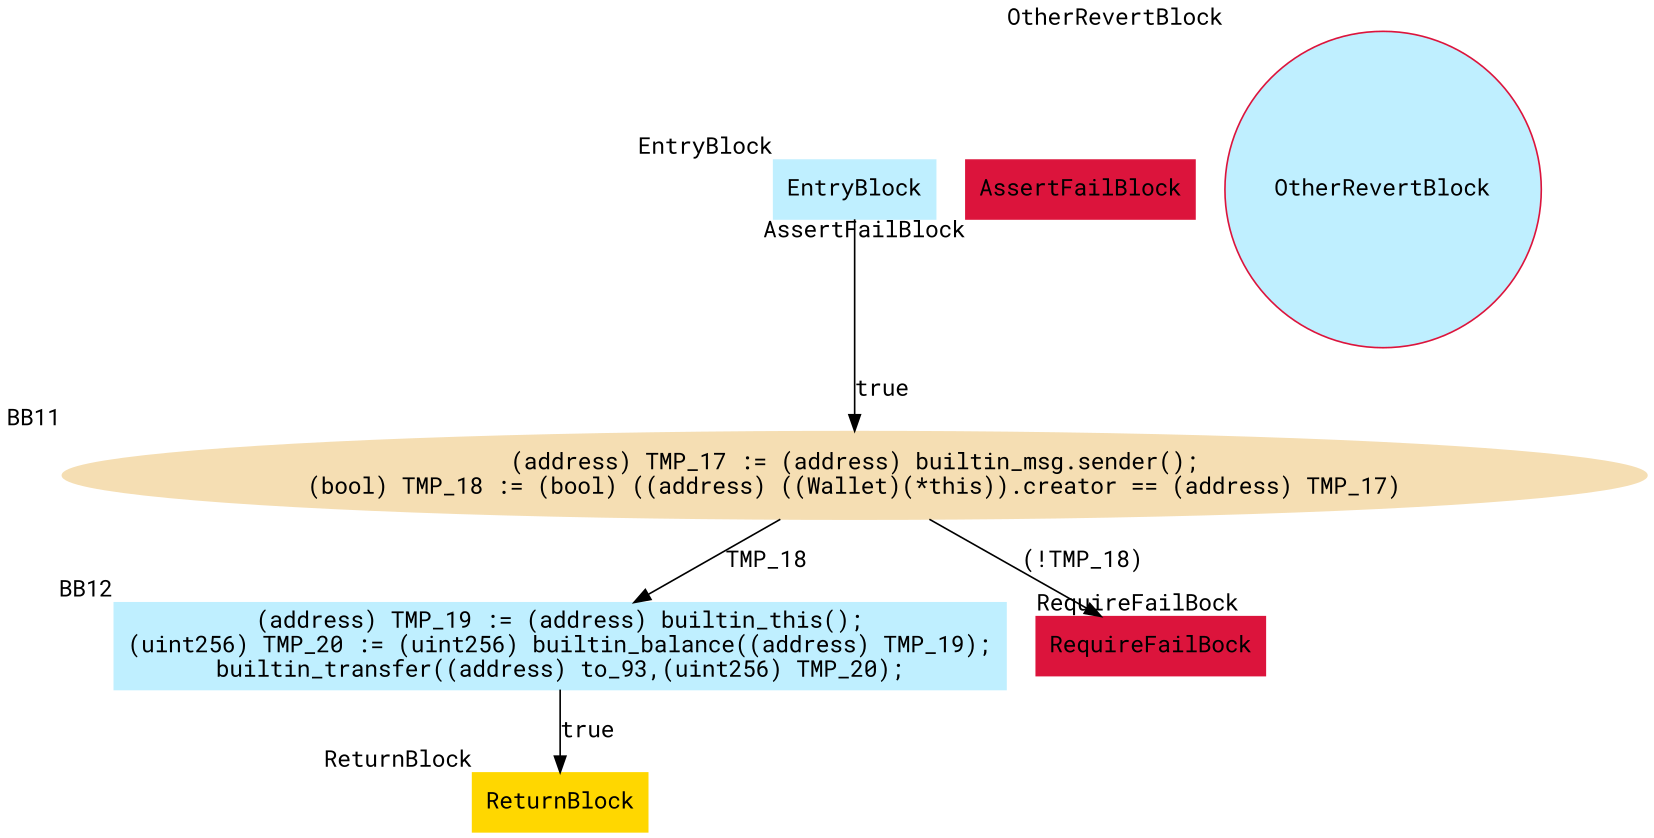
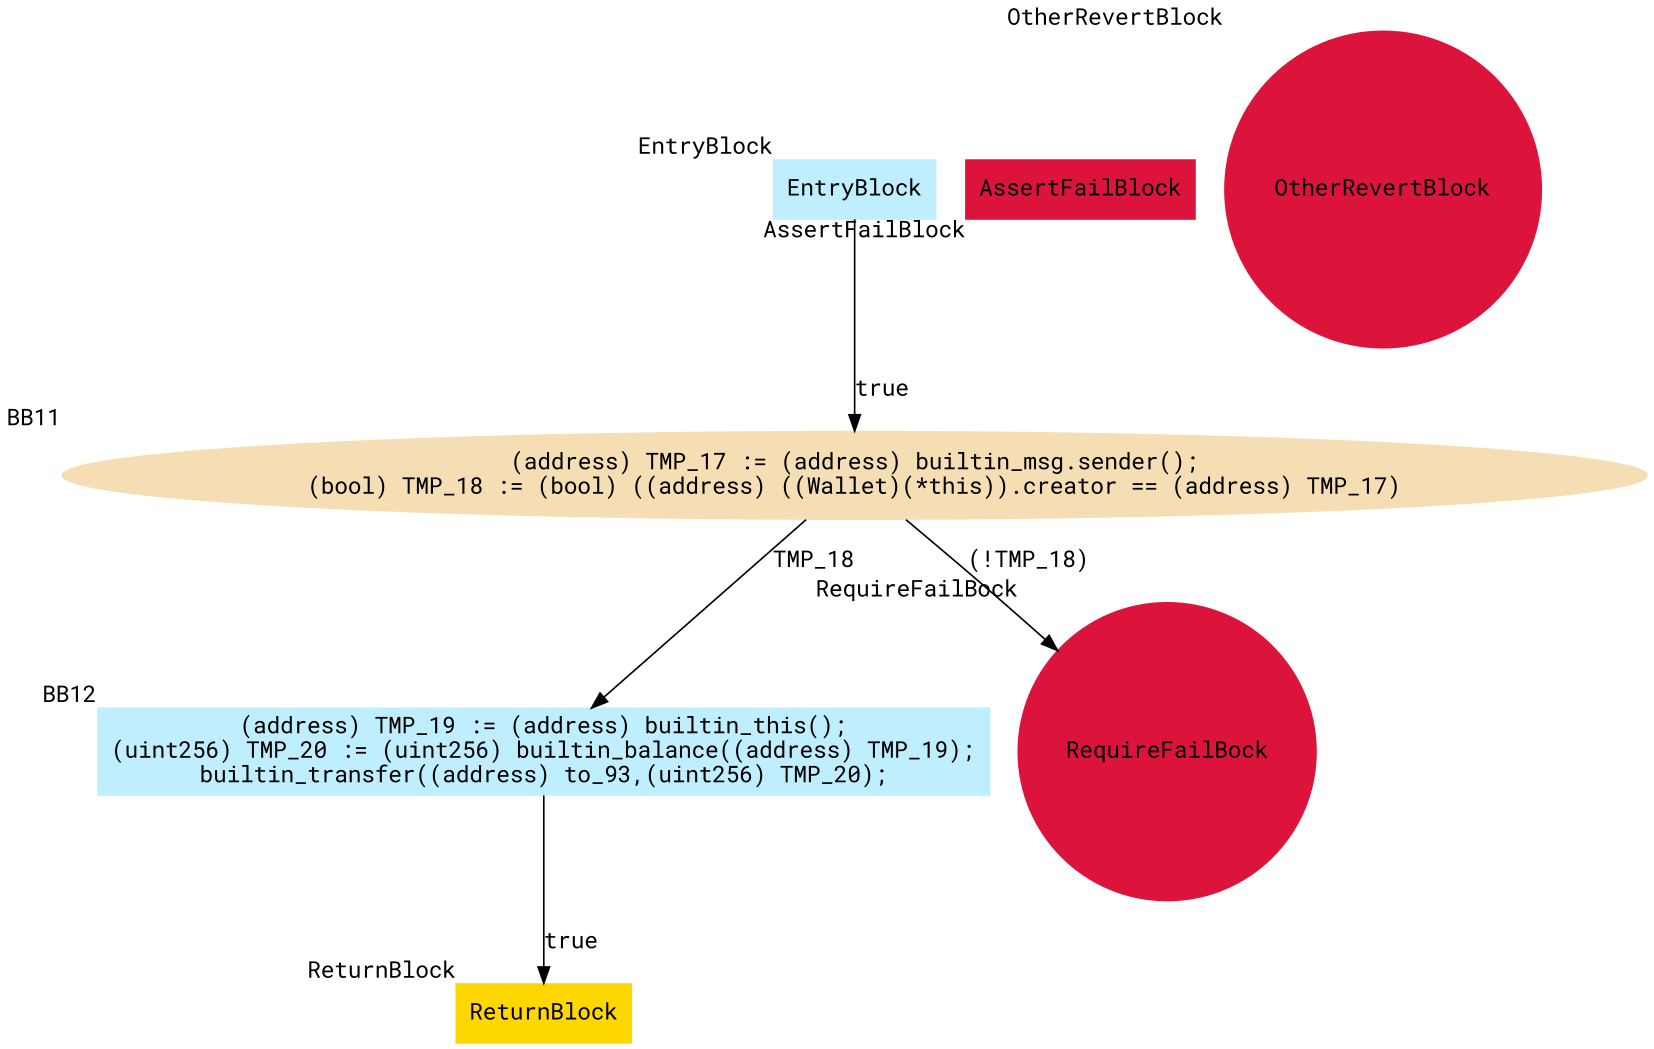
node "OtherRevertBlock OtherRevertBlock": fillcolor lightblue1 -> crimson
node "RequireFailBock RequireFailBock": shape box -> circle
